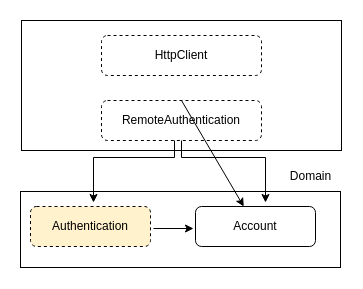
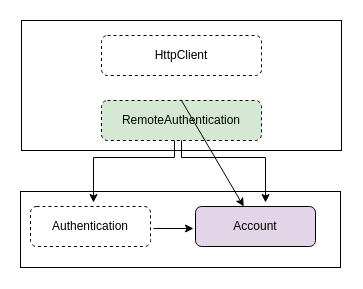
node "RemoteAuthentication": fillcolor #ffffff -> #d5e8d4
node "Domain": removed
node "Authentication": fillcolor #fff2cc -> #ffffff
node "Account": fillcolor #ffffff -> #e1d5e7
